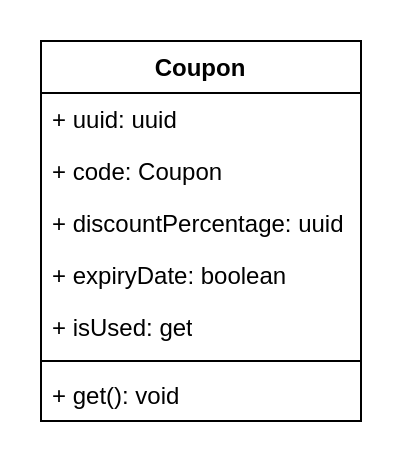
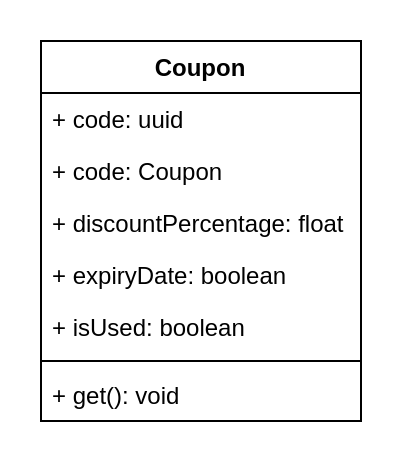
node "+ uuid: uuid": label "+ uuid: uuid" -> "+ code: uuid"
node "+ discountPercentage: uuid": label "+ discountPercentage: uuid" -> "+ discountPercentage: float"
node "+ isUsed: get": label "+ isUsed: get" -> "+ isUsed: boolean"
